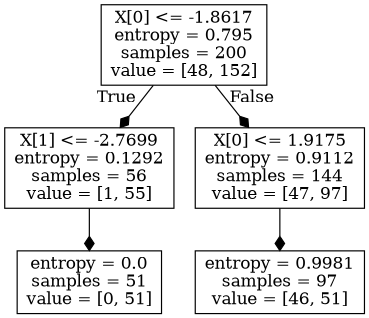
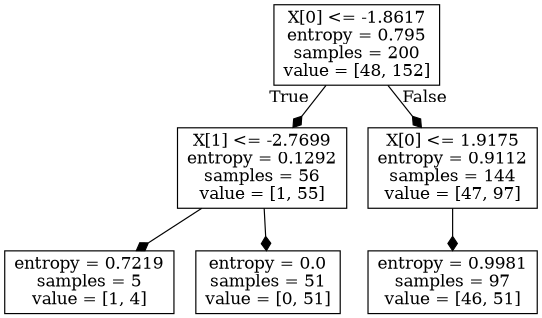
node "entropy = 0.7219 samples = 5 value = [1, 4]": added
